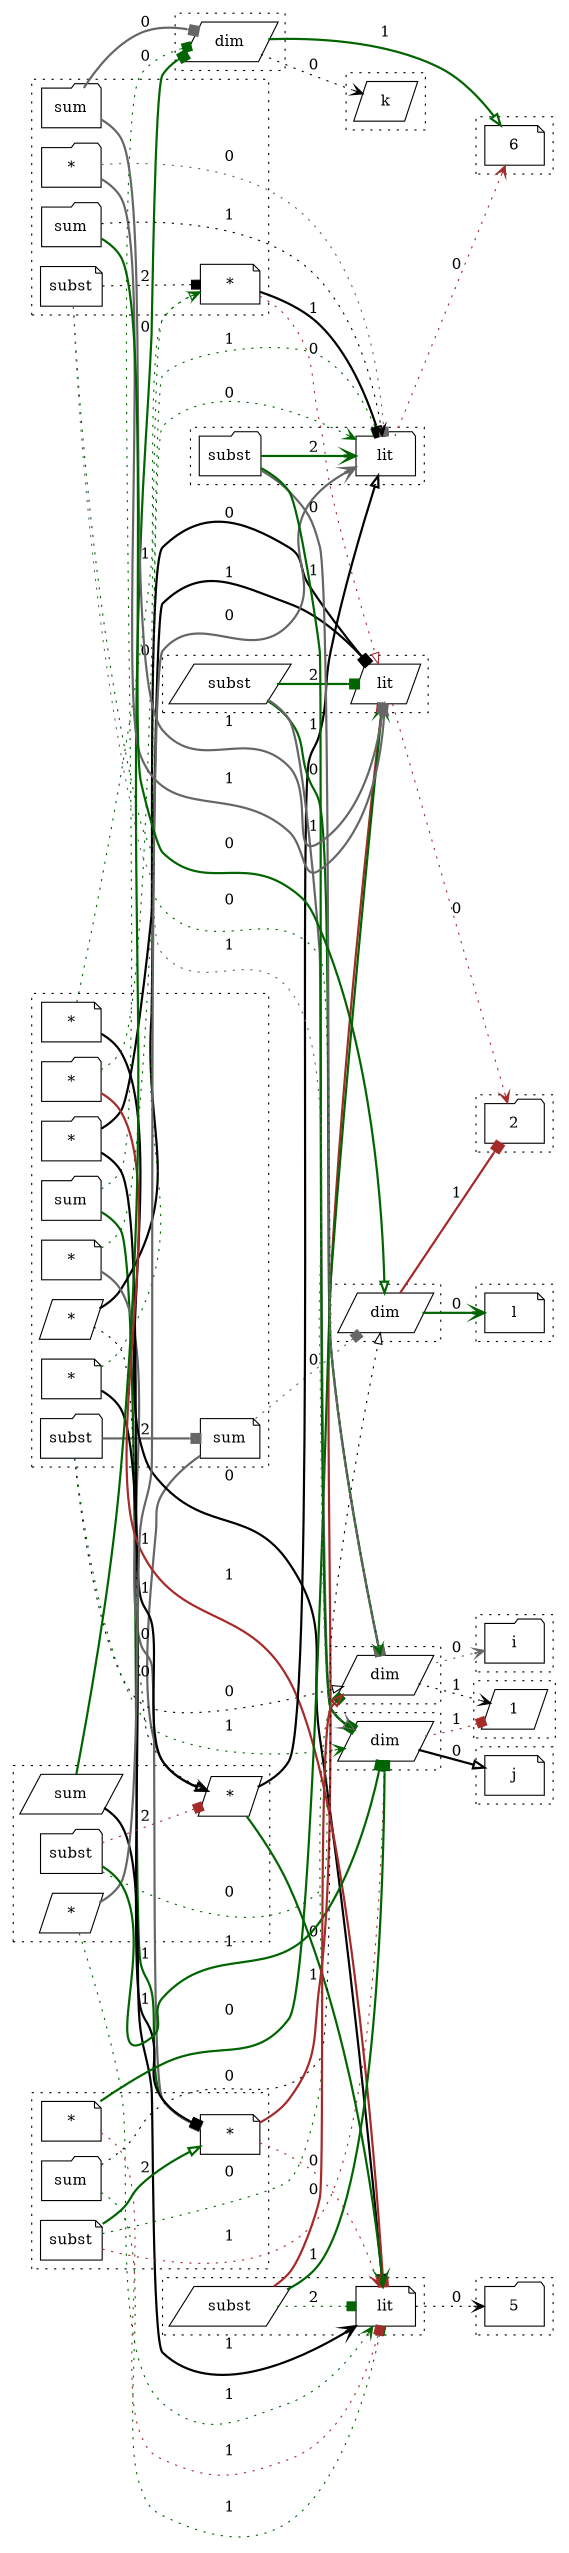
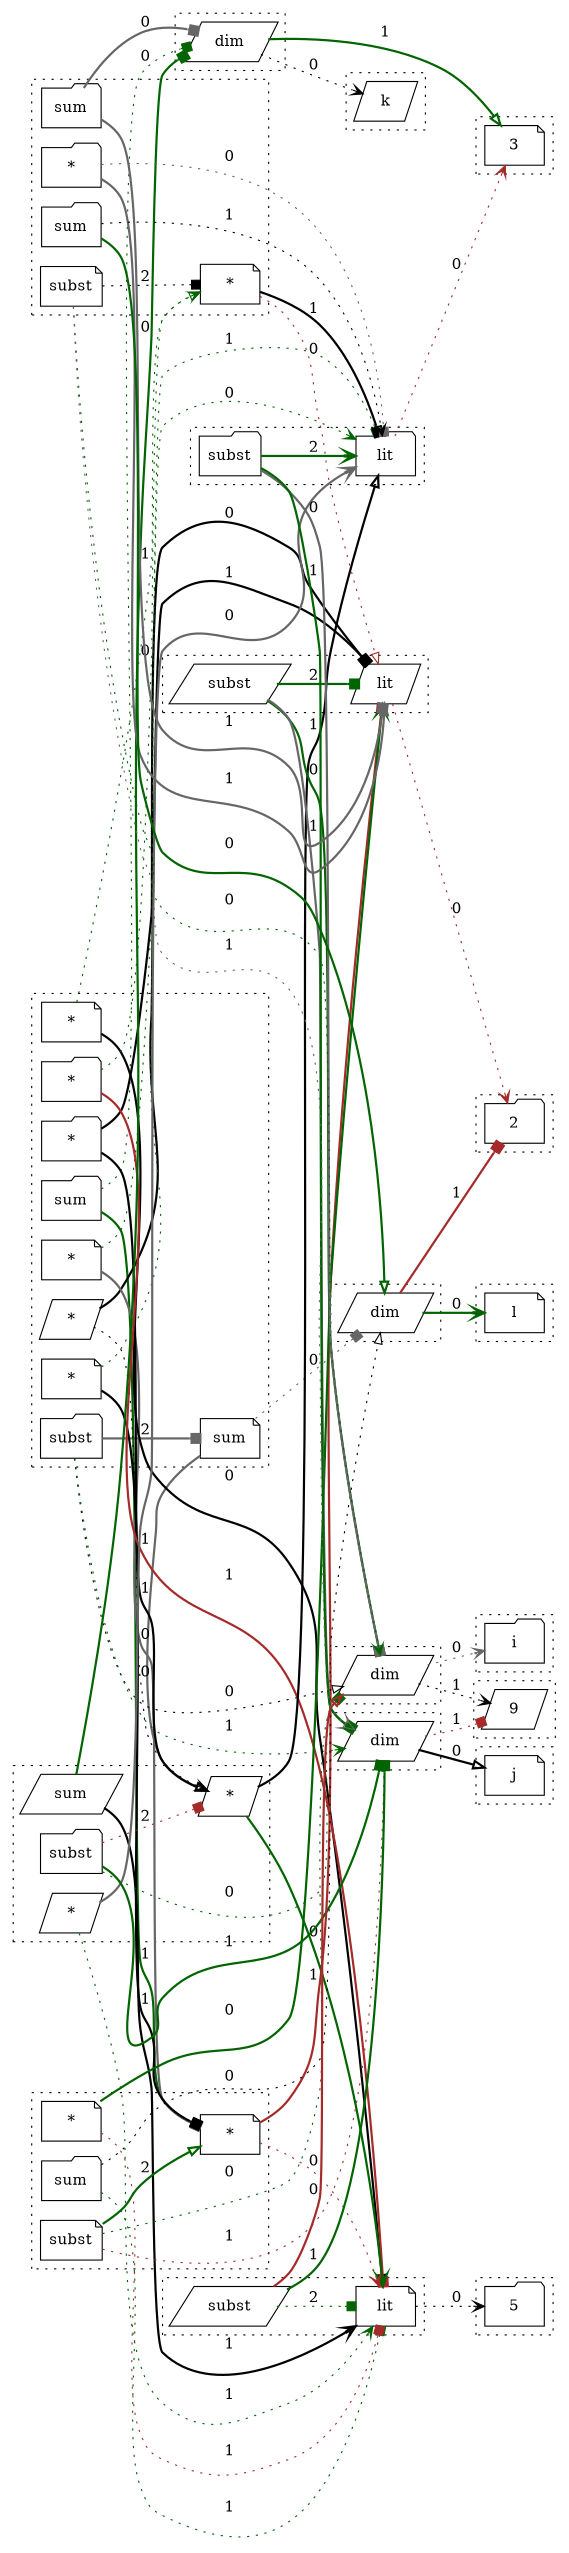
node "6": label "6" -> "3"
node "1": label "1" -> "9"
